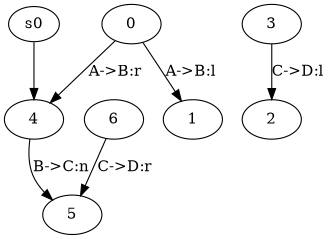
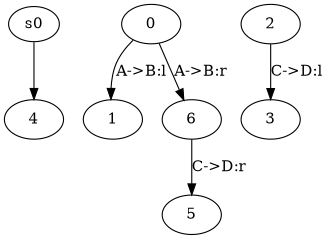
edge "3" -> "2": reversed
edge "0" -> "4": now "0" -> "6"
edge "4" -> "5": removed, label "B->C:n"
